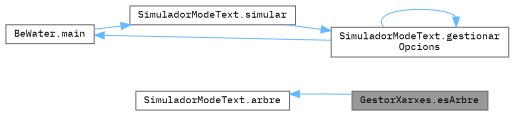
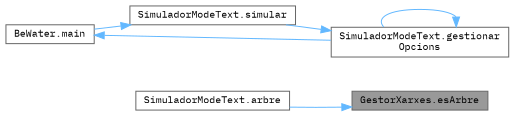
edge "GestorXarxes.esArbre" -> "SimuladorModeText.arbre": reversed
